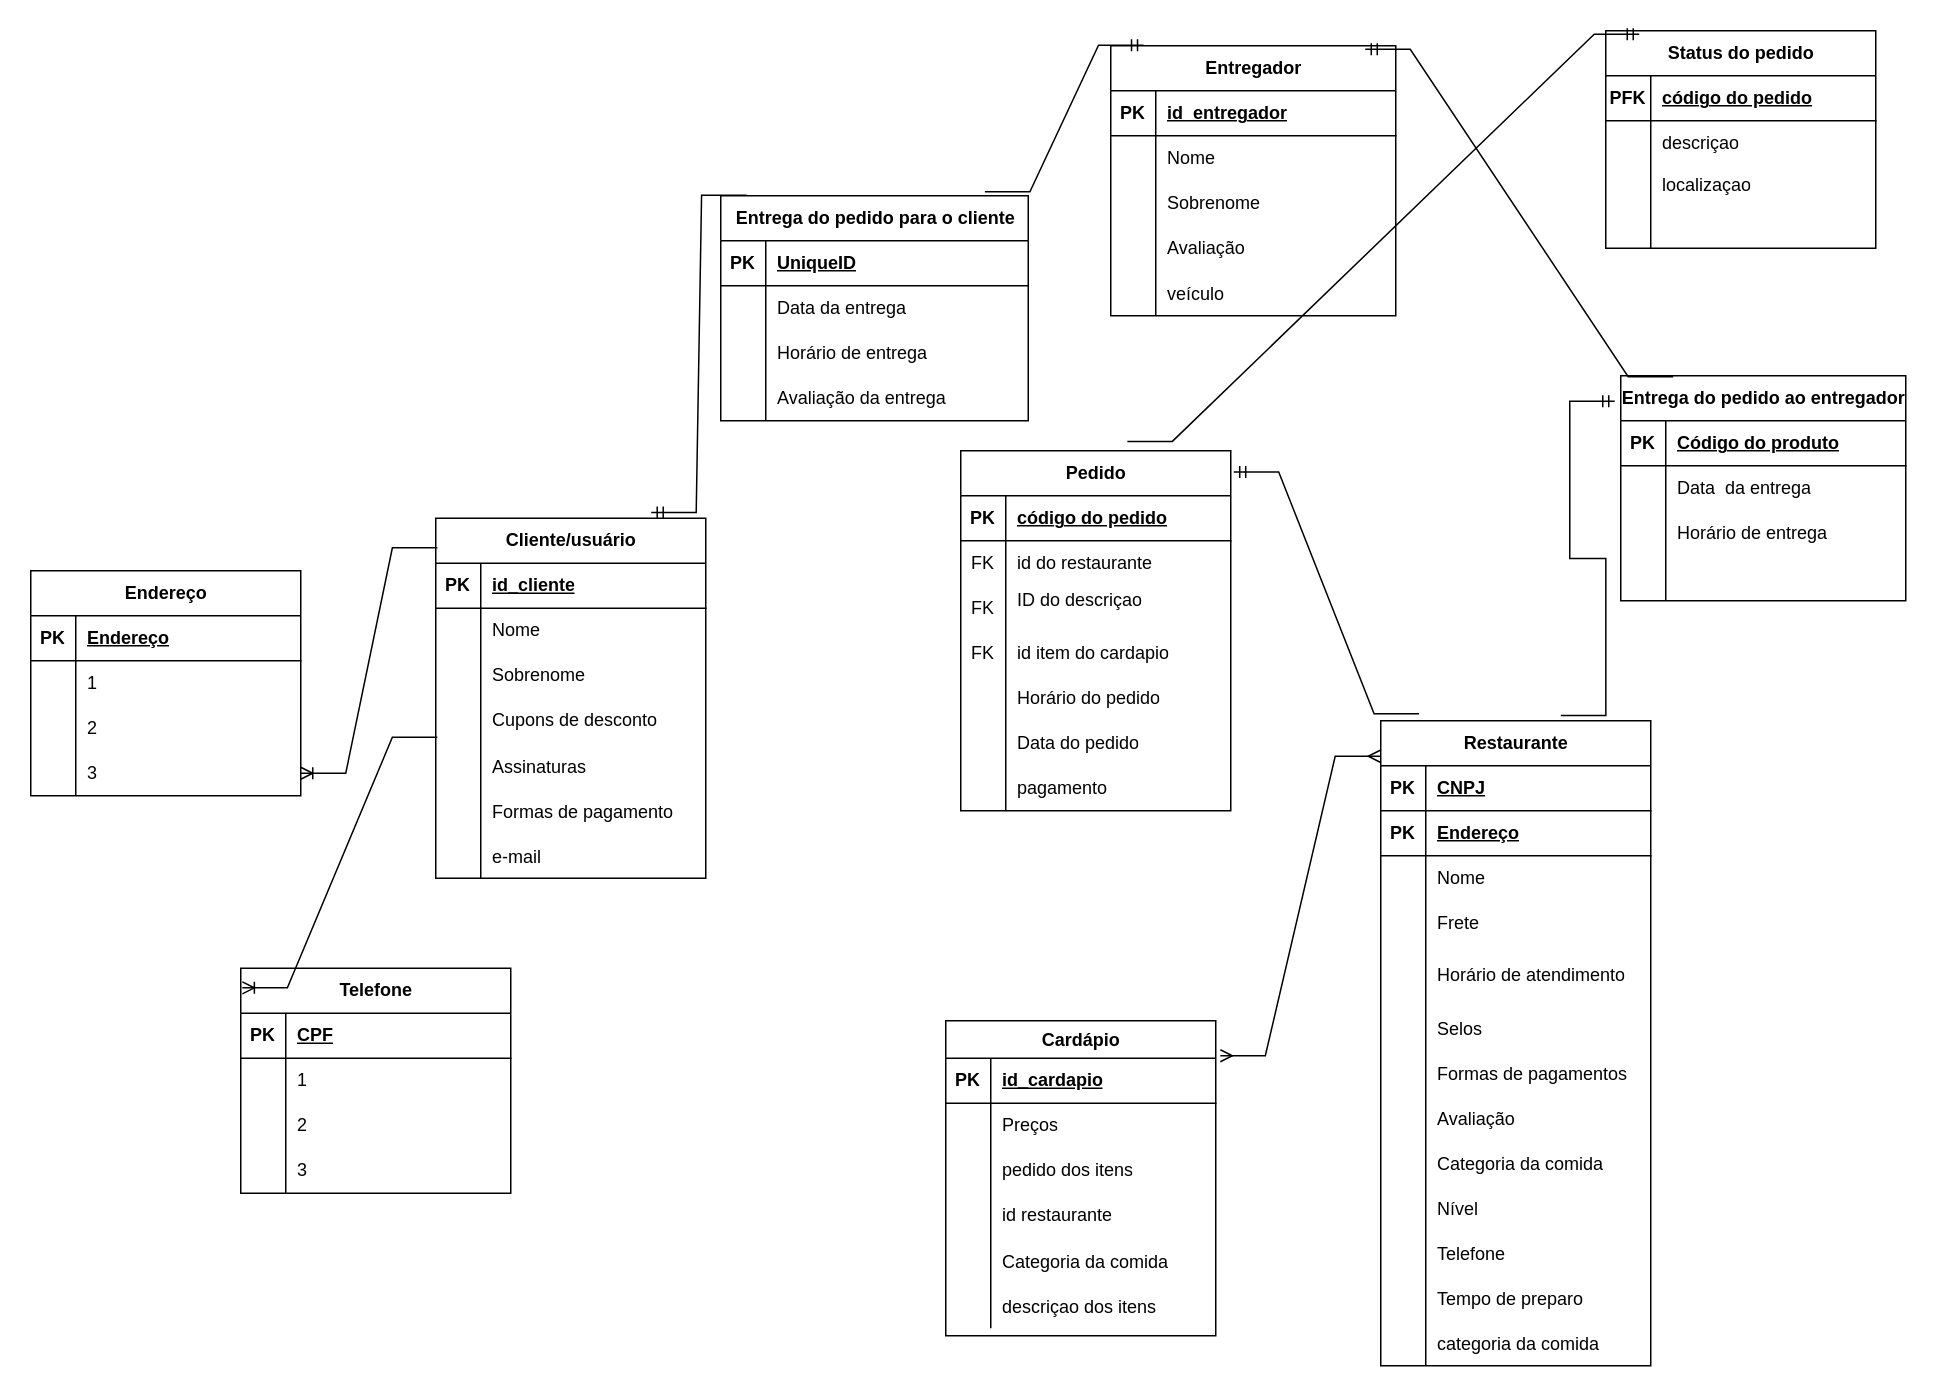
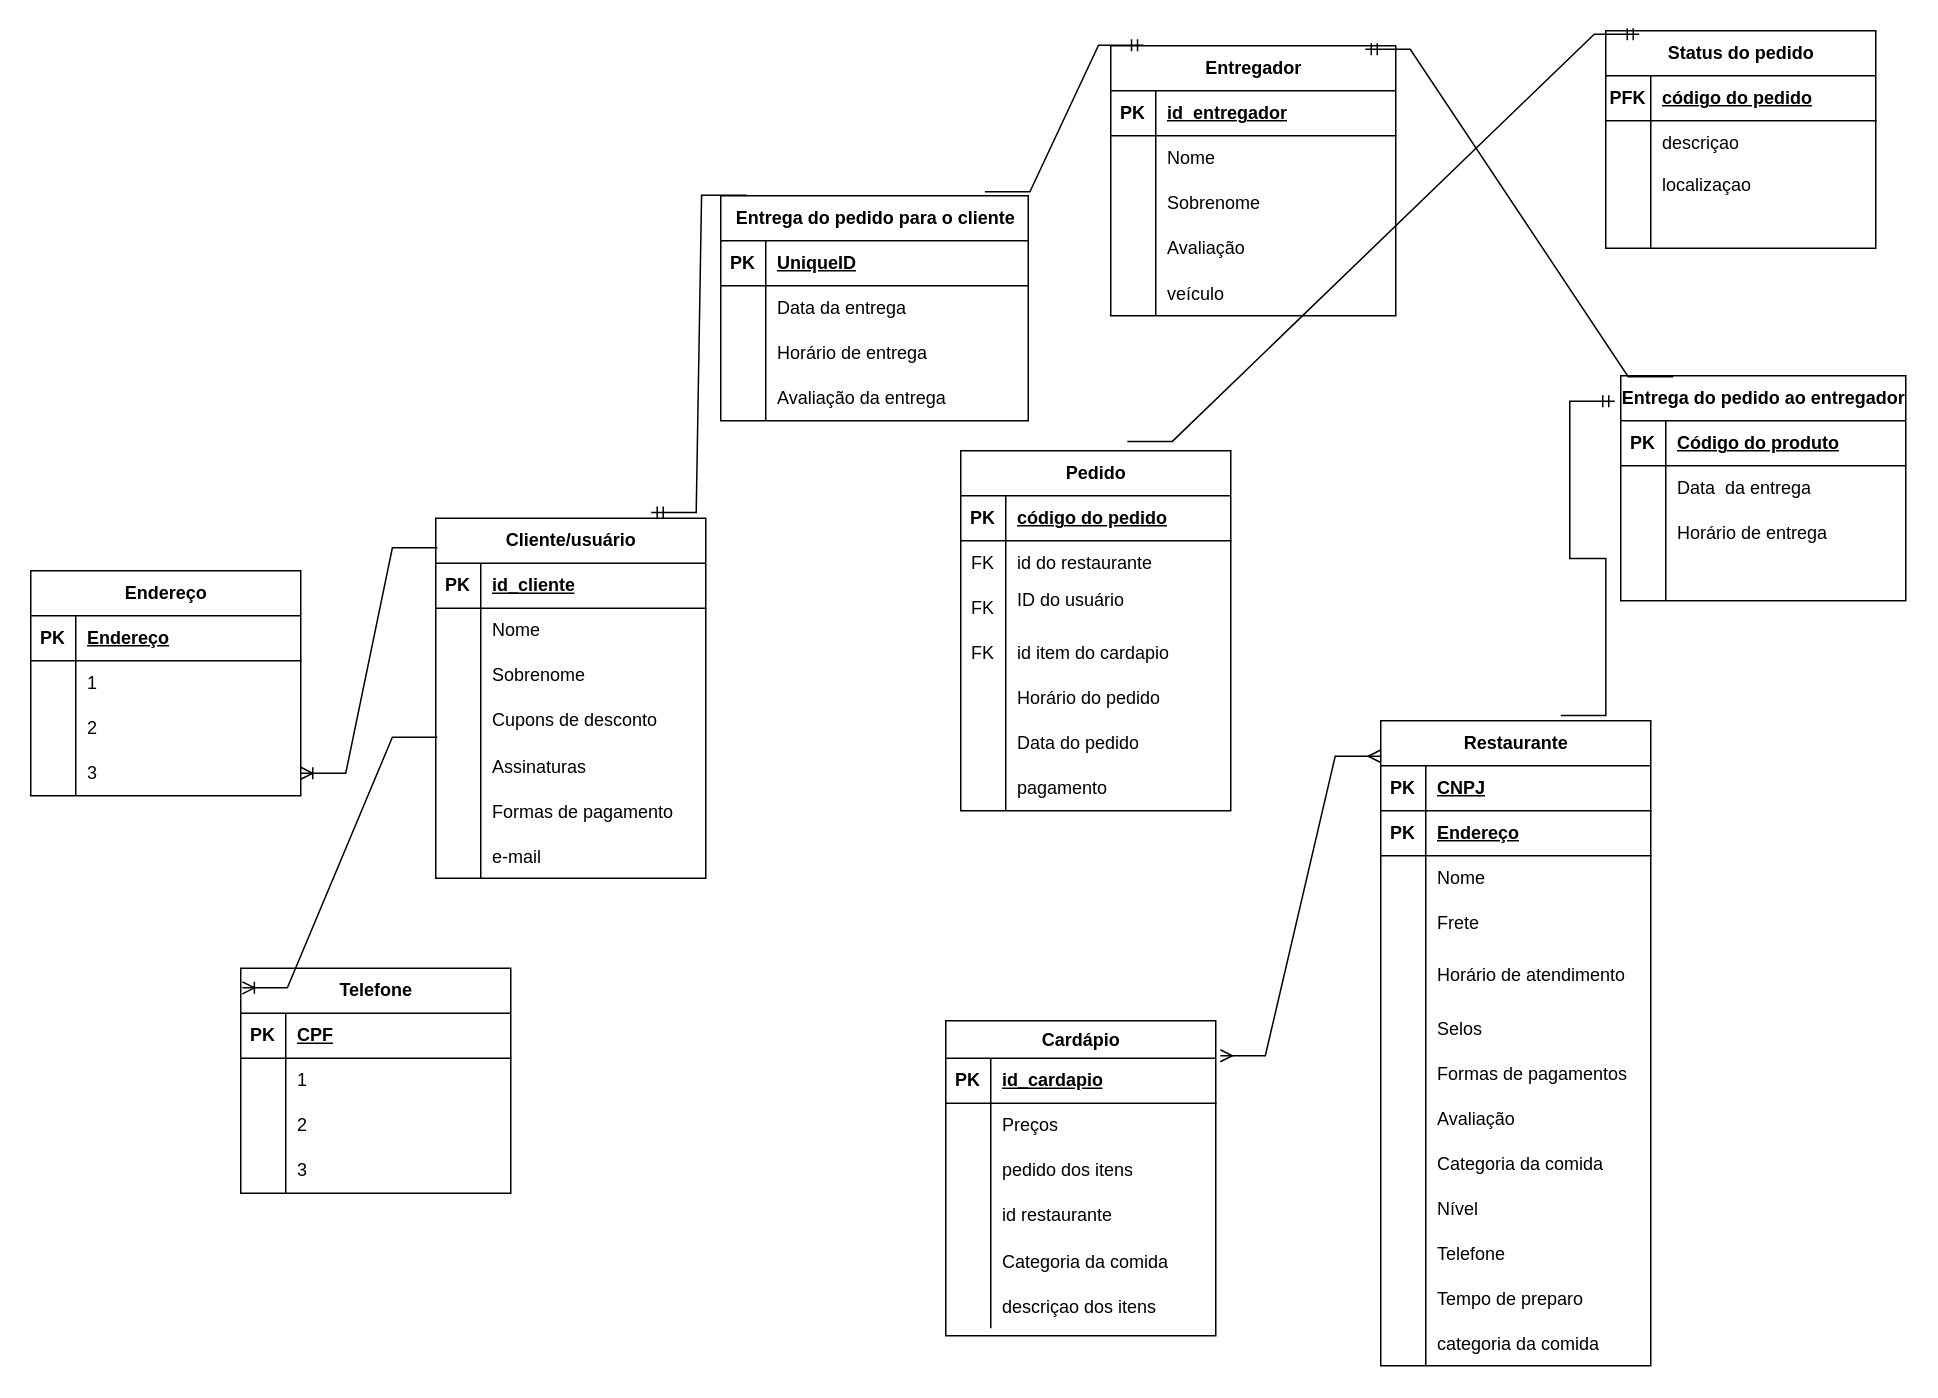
edge "Restaurante" -> "Pedido": removed
node "ID do descriçao": label "ID do descriçao" -> "ID do usuário"
